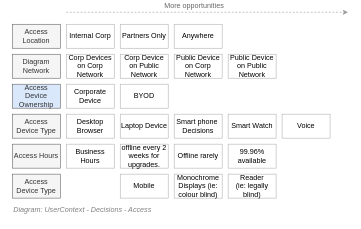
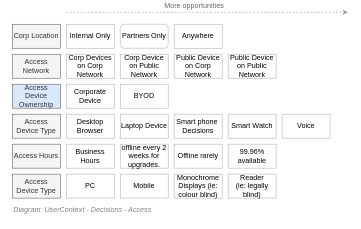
node "Access Location": label "Access Location" -> "Corp Location"
node "Internal Corp": label "Internal Corp" -> "Internal Only"
node "Partners Only": shape rectangle -> rounded rectangle
node "Diagram Network": label "Diagram Network" -> "Access Network"
node "PC": added
